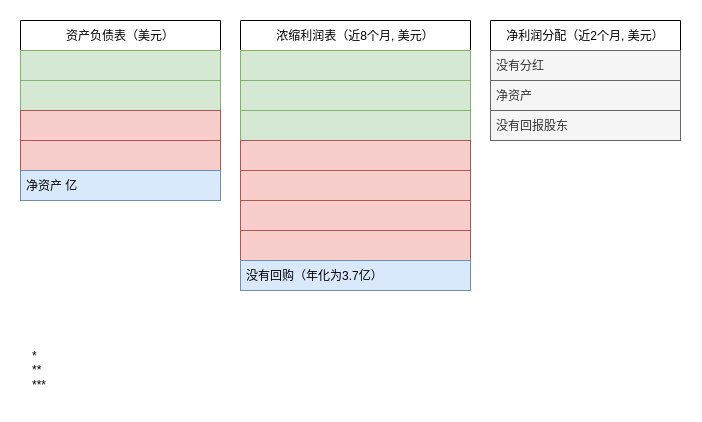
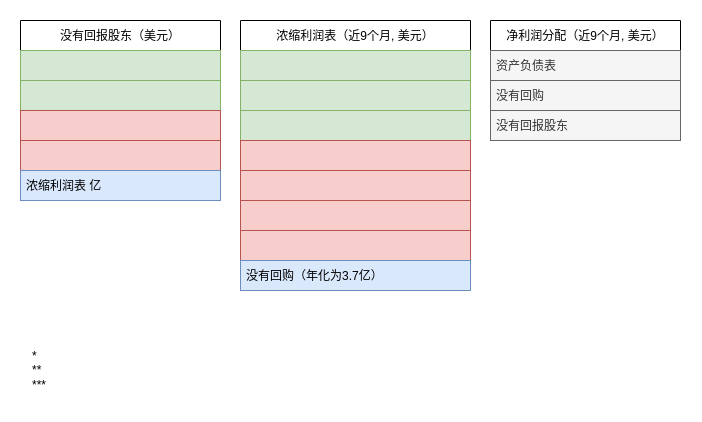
node "资产负债表（美元）": label "资产负债表（美元）" -> "没有回报股东（美元）"
node "浓缩利润表（近8个月, 美元）": label "浓缩利润表（近8个月, 美元）" -> "浓缩利润表（近9个月, 美元）"
node "净利润分配（近2个月, 美元）": label "净利润分配（近2个月, 美元）" -> "净利润分配（近9个月, 美元）"
node "没有分红": label "没有分红" -> "资产负债表"
node "净资产": label "净资产" -> "没有回购"
node "净资产 亿": label "净资产 亿" -> "浓缩利润表 亿"
